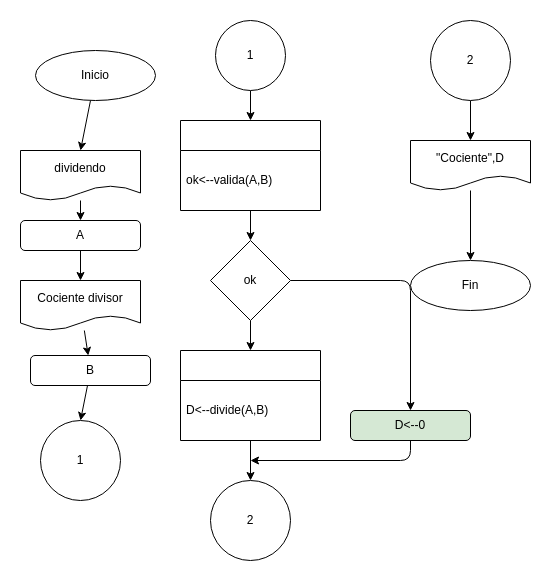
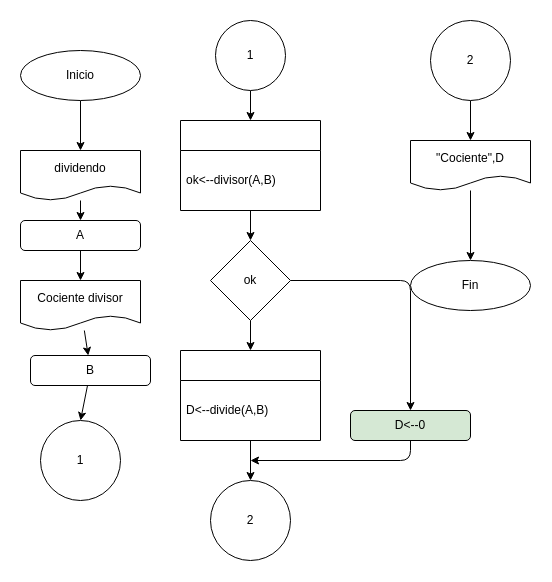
node "Inicio": moved (96, 76) -> (81, 76)
node "ok<--valida(A,B)": label "ok<--valida(A,B)" -> "ok<--divisor(A,B)"
